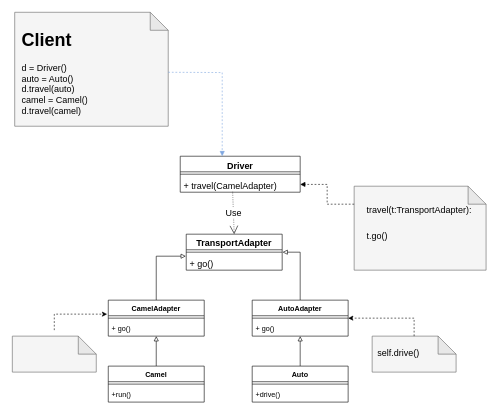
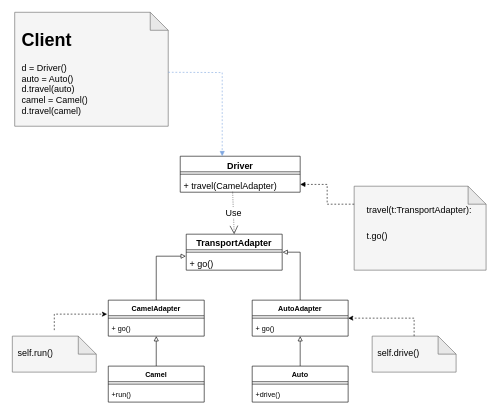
node "self.run()": added
